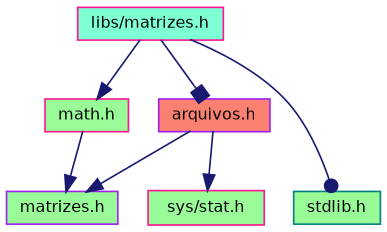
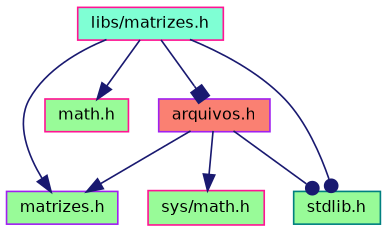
edge "math.h" -> "matrizes.h": now "libs/matrizes.h" -> "matrizes.h"
edge "arquivos.h" -> "stdlib.h": added
node "sys/stat.h": label "sys/stat.h" -> "sys/math.h"
